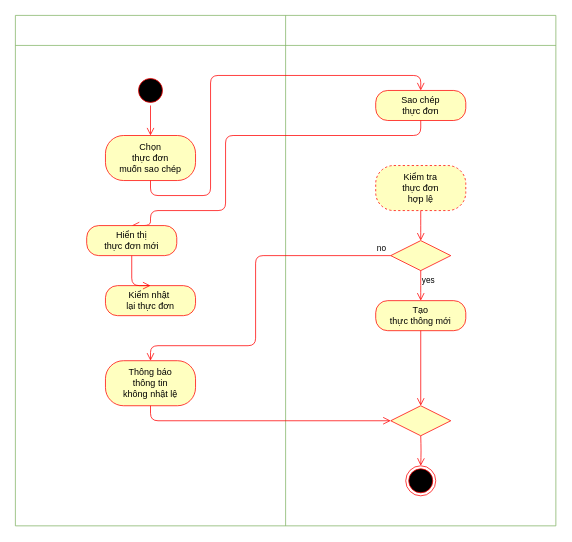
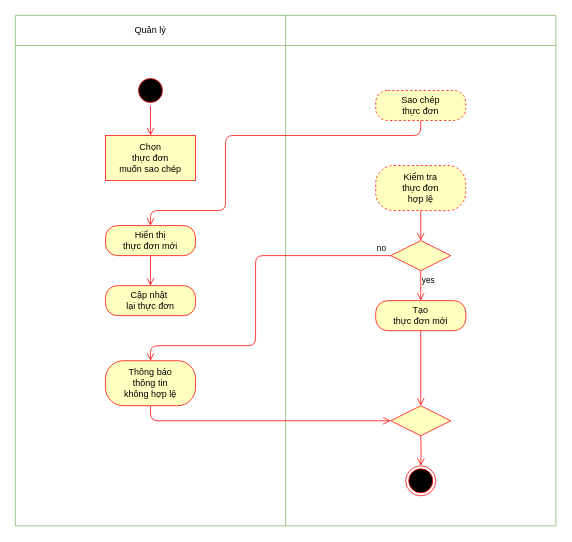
node "Quản lý": added
edge "Chọn thực đơn muốn sao chép" -> "Sao chép thực đơn": removed
node "Sao chép thực đơn": style solid -> dashed
node "Chọn thực đơn muốn sao chép": shape rounded rectangle -> rectangle
node "Hiển thị thực đơn mới": moved (132, 240) -> (150, 240)
node "Kiểm nhật lại thực đơn": label "Kiểm nhật lại thực đơn" -> "Cập nhật lại thực đơn"
node "Tạo thực thông mới": label "Tạo thực thông mới" -> "Tạo thực đơn mới"
node "Thông báo thông tin không nhật lệ": label "Thông báo thông tin không nhật lệ" -> "Thông báo thông tin không hợp lệ"
